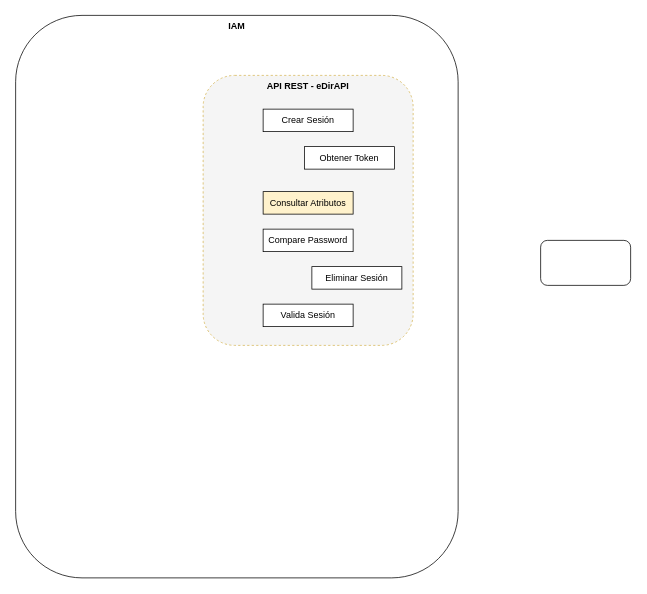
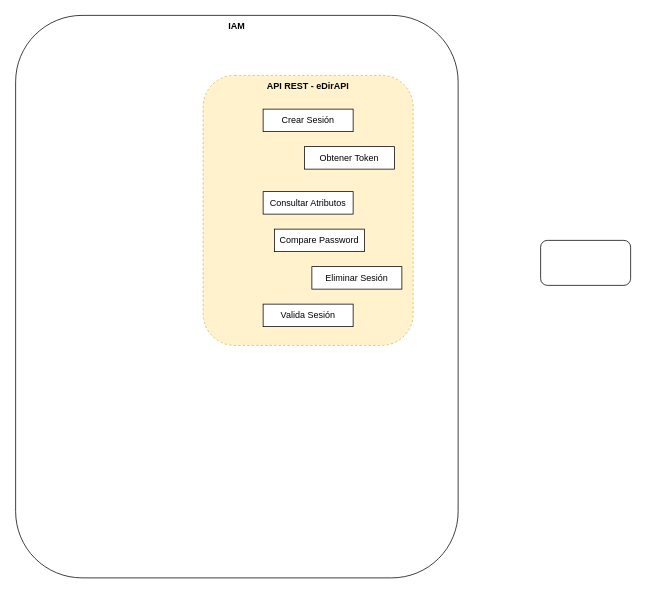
node "API REST - eDirAPI": fillcolor #f5f5f5 -> #fff2cc
node "Consultar Atributos": fillcolor #fff2cc -> #ffffff
node "Compare Password": moved (308, 240) -> (319, 240)
